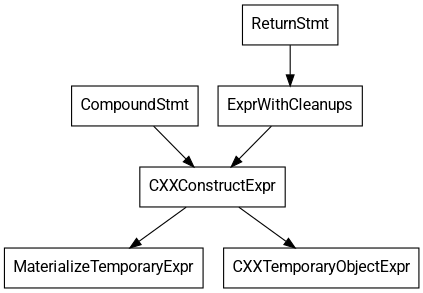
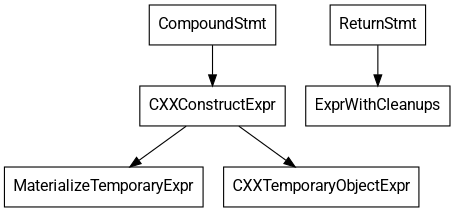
edge "ExprWithCleanups" -> "CXXConstructExpr": removed
